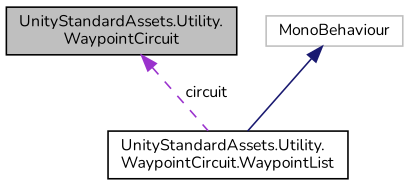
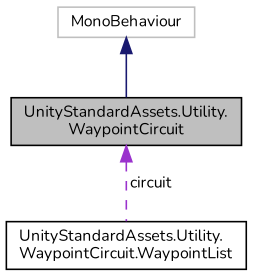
edge "UnityStandardAssets.Utility. WaypointCircuit.WaypointList" -> "MonoBehaviour": now "UnityStandardAssets.Utility. WaypointCircuit" -> "MonoBehaviour"
